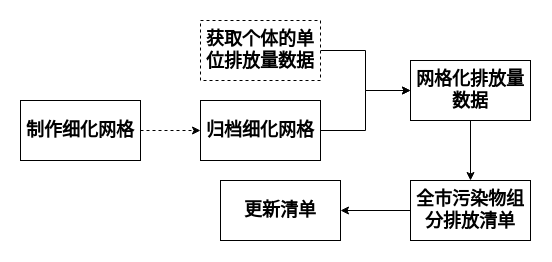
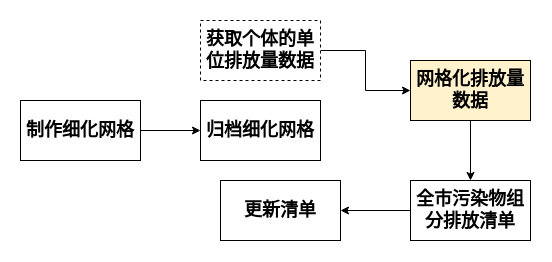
node "网格化排放量数据": fillcolor #ffffff -> #fff2cc
edge "制作细化网格" -> "归档细化网格": style dashed -> solid
edge "归档细化网格" -> "网格化排放量数据": removed
